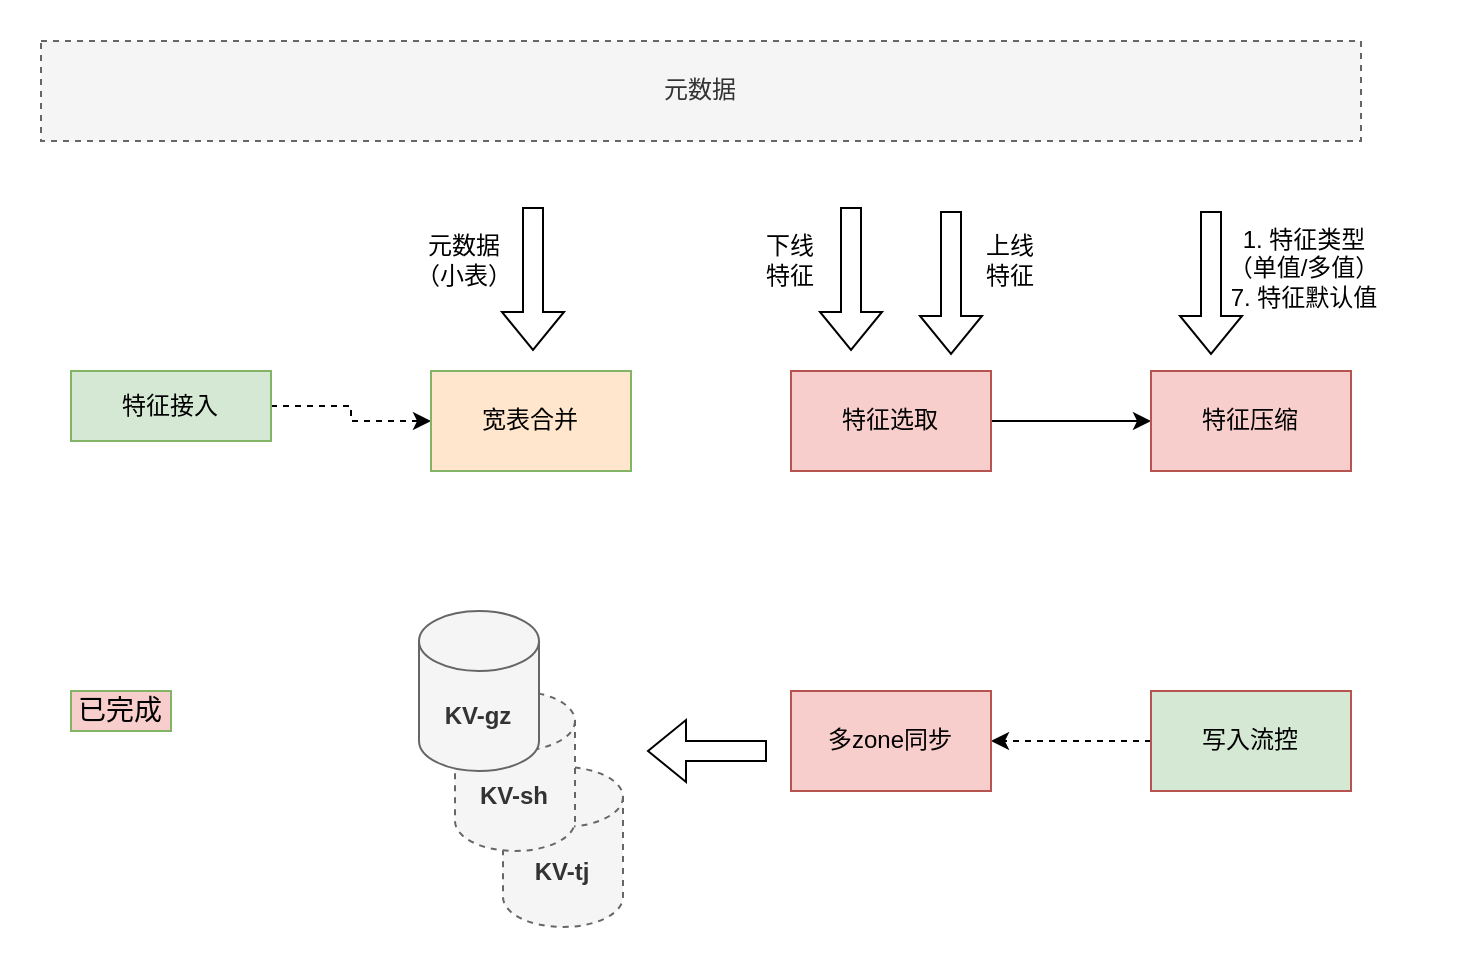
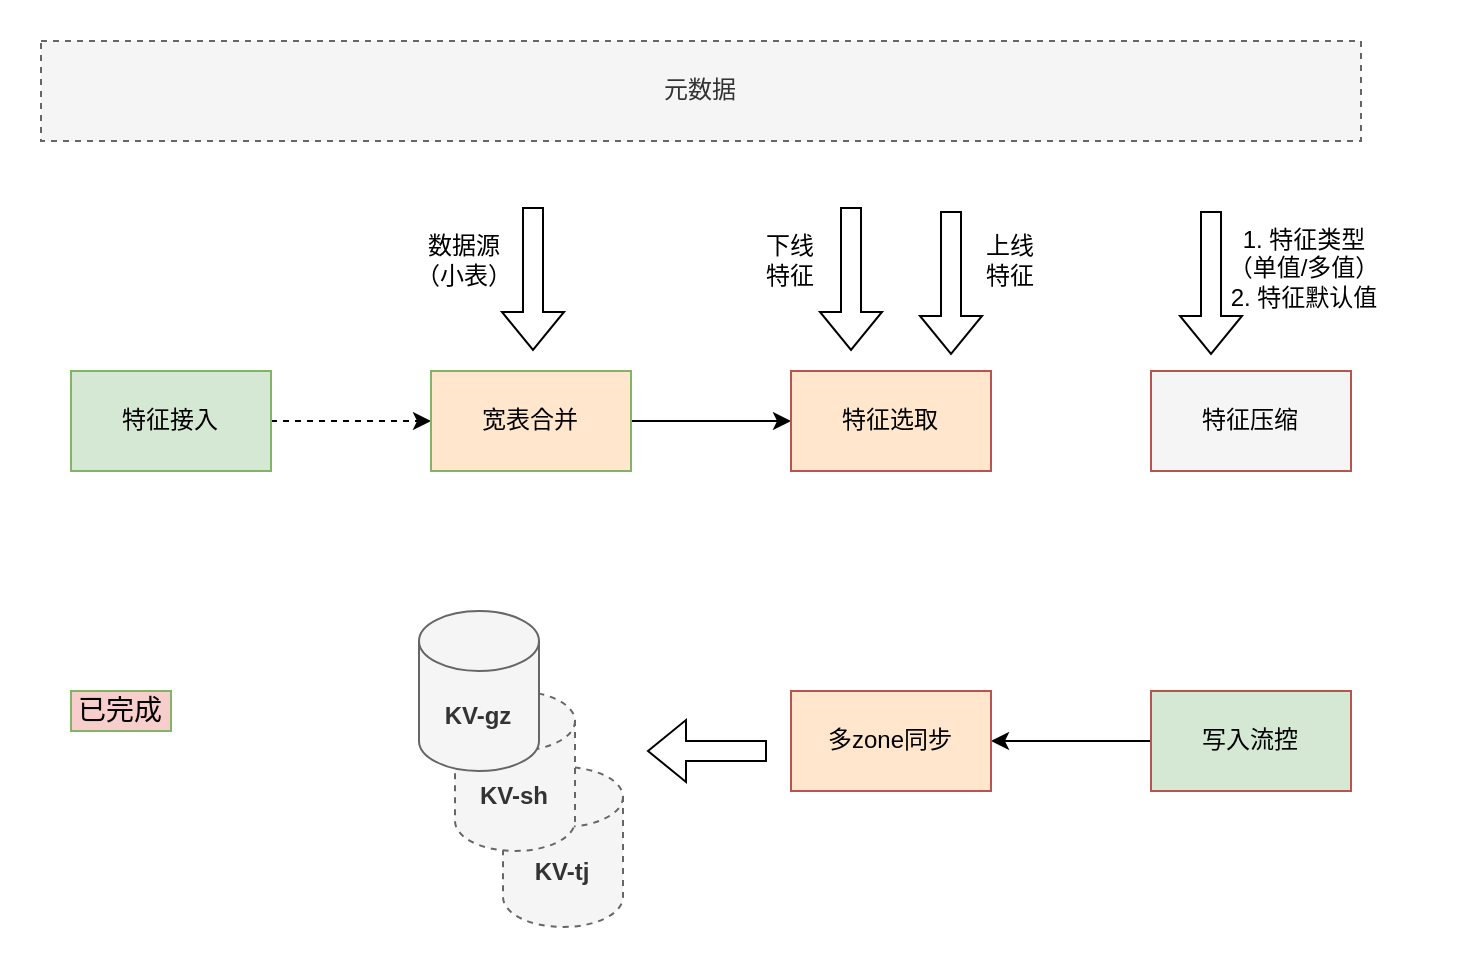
node "元数据（小表）": label "元数据（小表）" -> "数据源（小表）"
node "1. 特征类型 （单值/多值） 7. 特征默认值": label "1. 特征类型 （单值/多值） 7. 特征默认值" -> "1. 特征类型 （单值/多值） 2. 特征默认值"
node "特征接入": size 200x70 -> 200x100
edge "宽表合并" -> "特征选取": added
node "特征选取": fillcolor #f8cecc -> #ffe6cc
edge "特征选取" -> "特征压缩": removed
node "特征压缩": fillcolor #f8cecc -> #f5f5f5
node "多zone同步": fillcolor #f8cecc -> #ffe6cc
edge "写入流控" -> "多zone同步": style dashed -> solid
